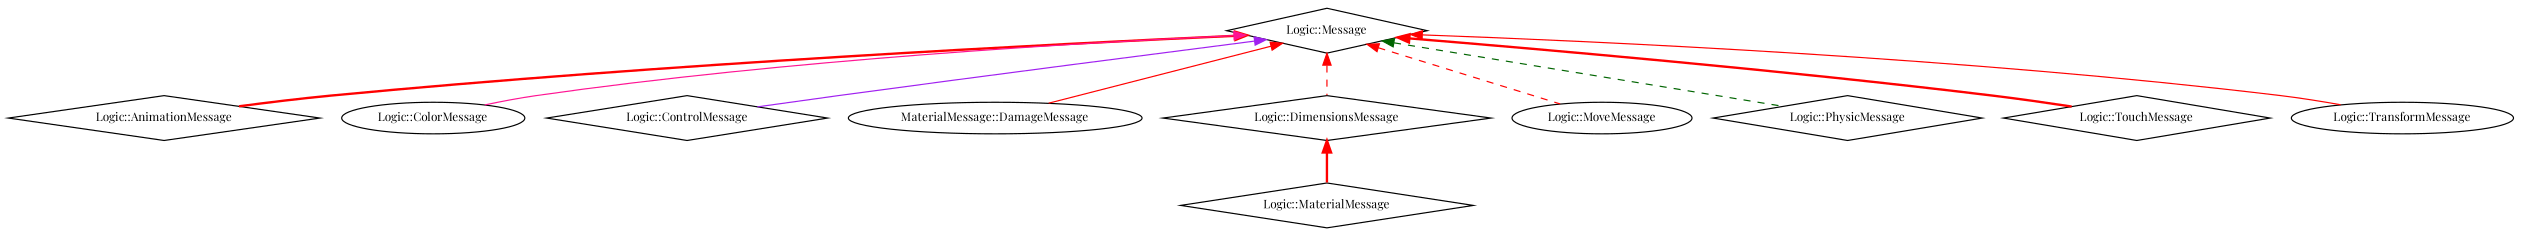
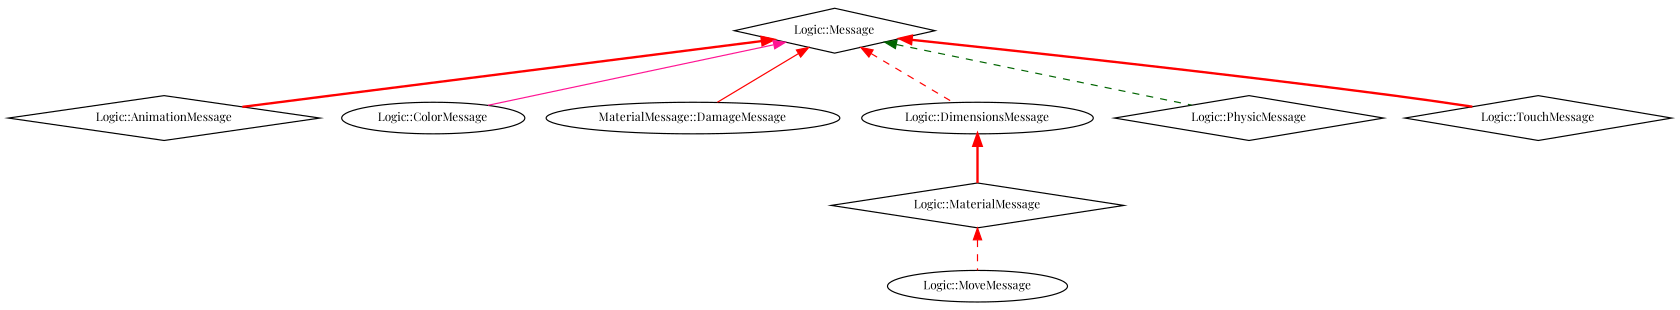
edge "Logic::MoveMessage" -> "Logic::Message": now "Logic::MoveMessage" -> "Logic::MaterialMessage"
node "Logic::ControlMessage": removed
node "Logic::DimensionsMessage": shape diamond -> ellipse
node "Logic::TransformMessage": removed
